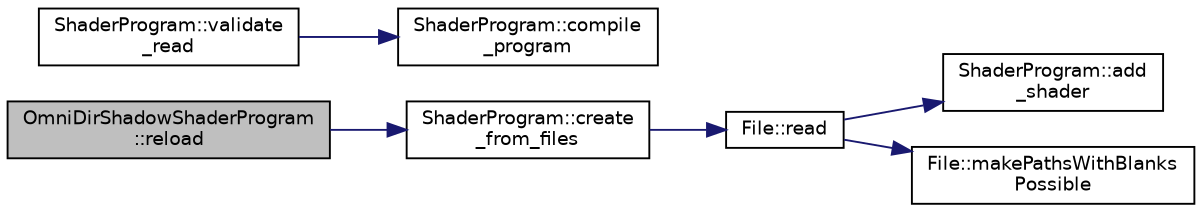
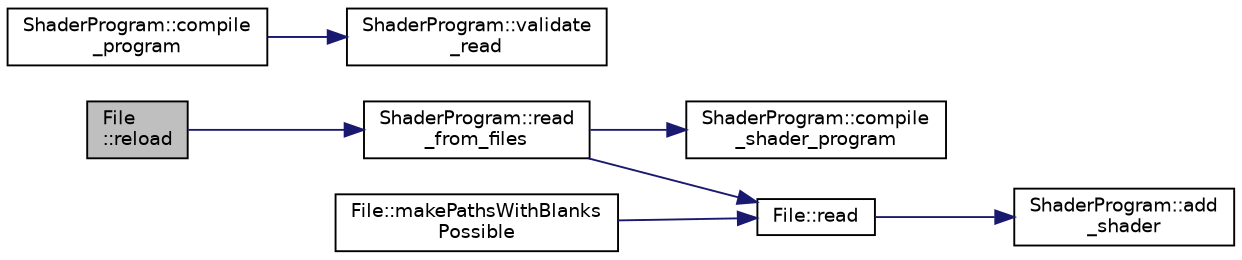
edge "ShaderProgram::validate _read" -> "ShaderProgram::compile _program": reversed
node "OmniDirShadowShaderProgram ::reload": label "OmniDirShadowShaderProgram ::reload" -> "File ::reload"
node "ShaderProgram::create _from_files": label "ShaderProgram::create _from_files" -> "ShaderProgram::read _from_files"
node "ShaderProgram::compile _shader_program": added
edge "File::read" -> "File::makePathsWithBlanks Possible": reversed
